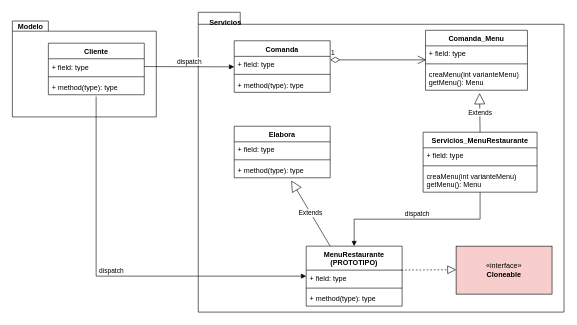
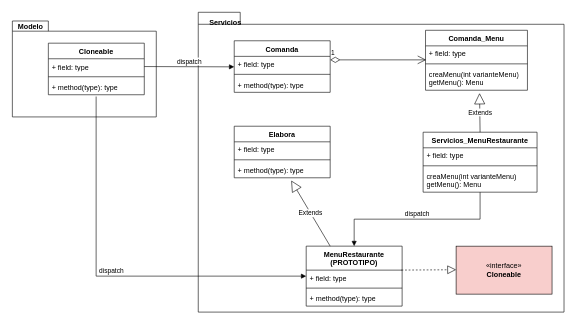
node "Cliente": label "Cliente" -> "Cloneable"
